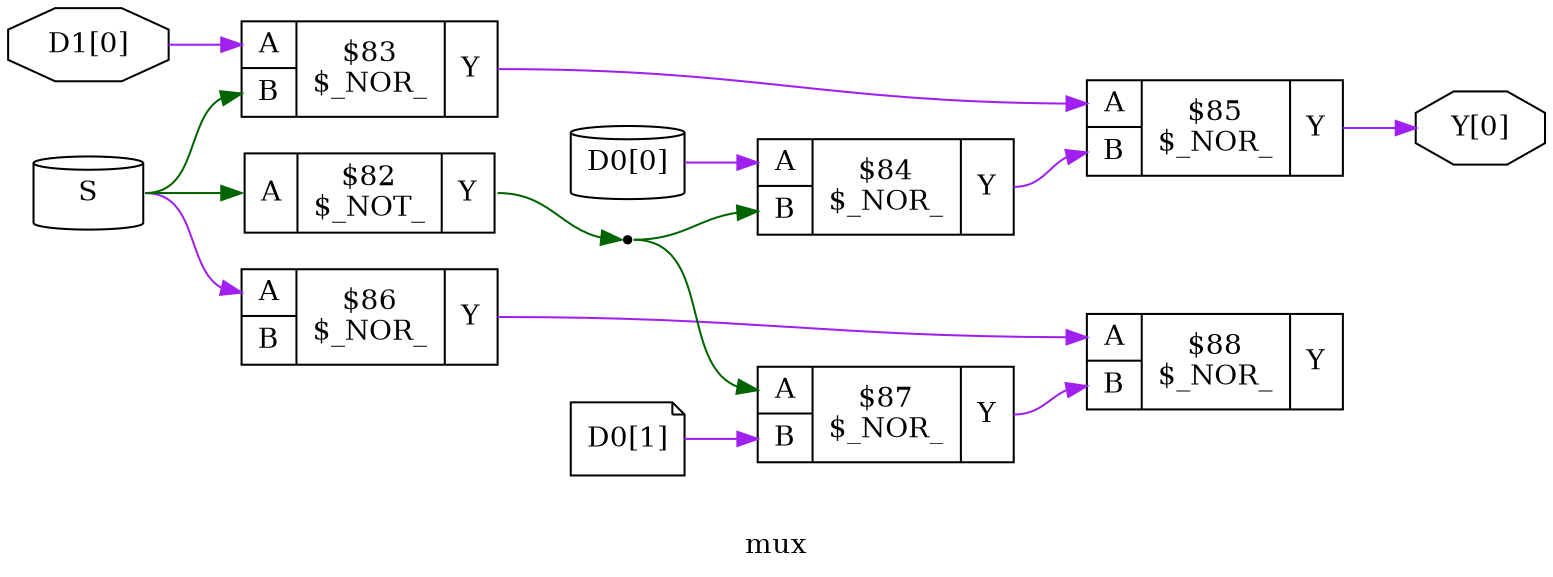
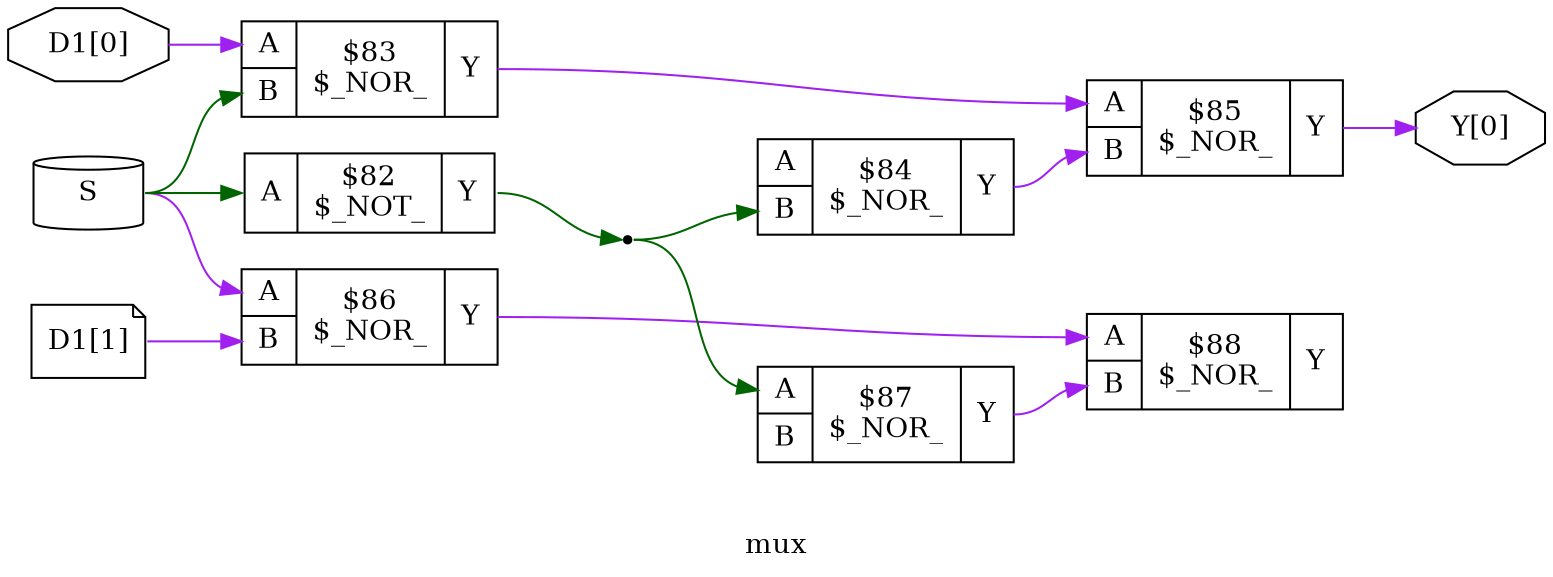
node "D0[0]": removed
node "D1[1]": added
node "D0[1]": removed
